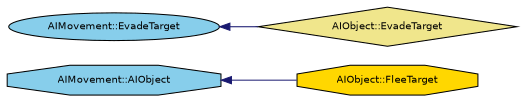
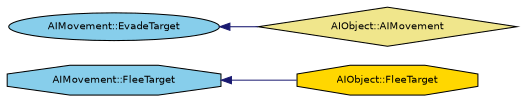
node "AIObject::EvadeTarget": label "AIObject::EvadeTarget" -> "AIObject::AIMovement"
node "AIMovement::AIObject": label "AIMovement::AIObject" -> "AIMovement::FleeTarget"
